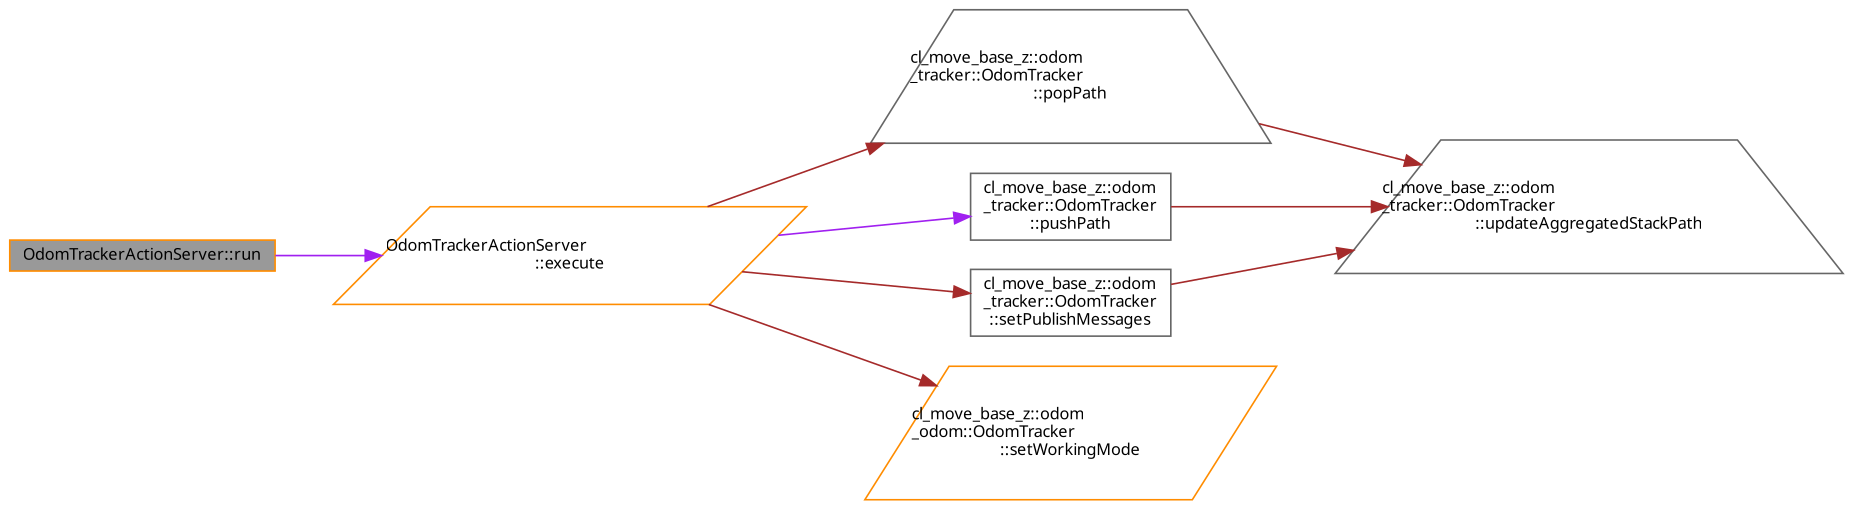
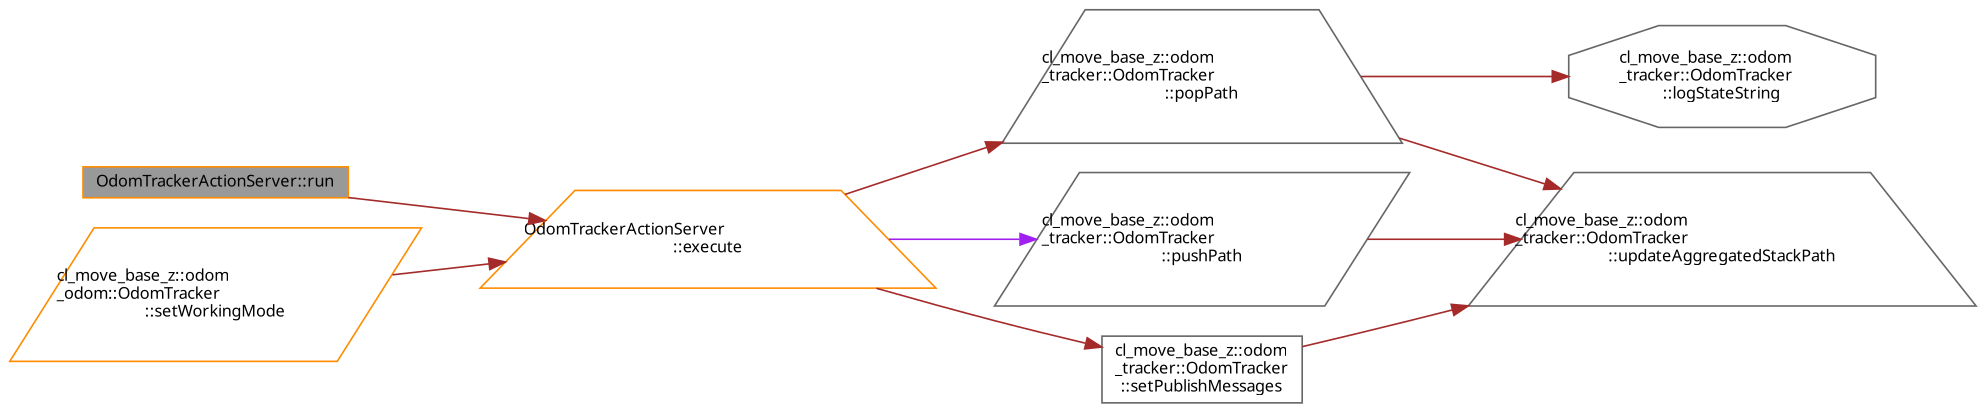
node "cl_move_base_z::odom _tracker::OdomTracker ::logStateString": added
node "cl_move_base_z::odom _tracker::OdomTracker ::pushPath": shape box -> parallelogram
edge "OdomTrackerActionServer::run" -> "OdomTrackerActionServer ::execute": color purple -> brown
node "OdomTrackerActionServer ::execute": shape parallelogram -> trapezium
edge "OdomTrackerActionServer ::execute" -> "cl_move_base_z::odom _odom::OdomTracker ::setWorkingMode": reversed
